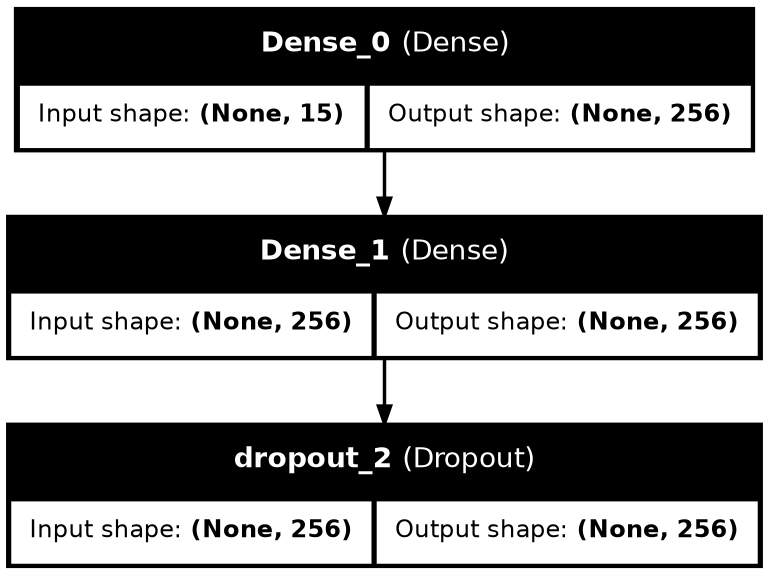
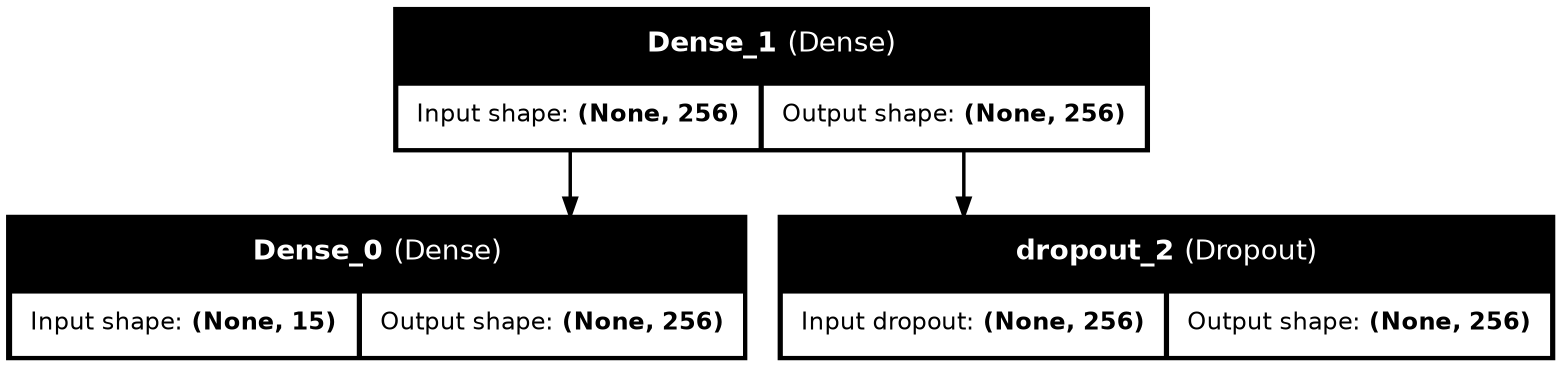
edge "Dense_0" -> "Dense_1": reversed
node "dropout_2": text "Input shape:" -> "Input dropout:"
